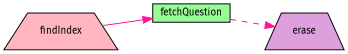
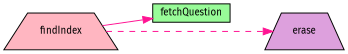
edge "fetchQuestion" -> "erase": now "findIndex" -> "erase"
